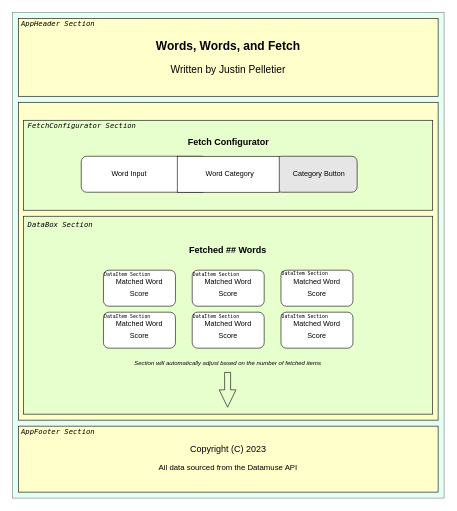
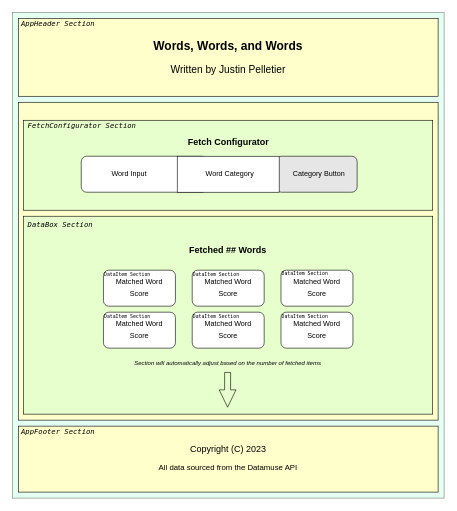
node "Words, Words, and Fetch": label "Words, Words, and Fetch" -> "Words, Words, and Words"
